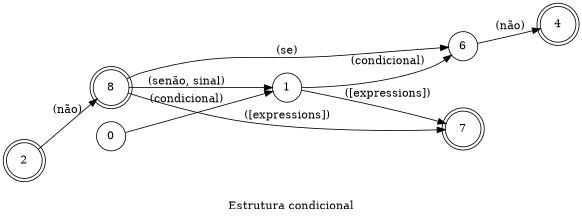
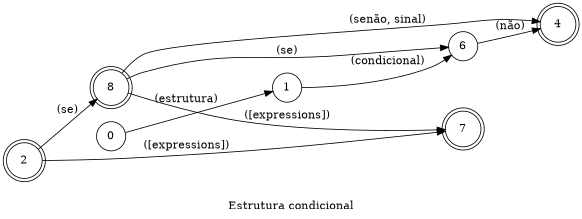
edge "8" -> "1": now "8" -> "4"
edge "0" -> "1": label "(condicional)" -> "(estrutura)"
edge "1" -> "7": now "2" -> "7"
edge "2" -> "8": label "(não)" -> "(se)"
